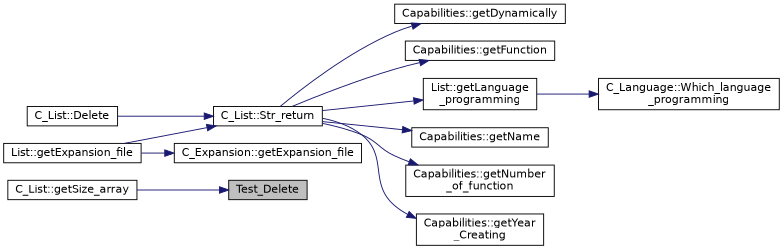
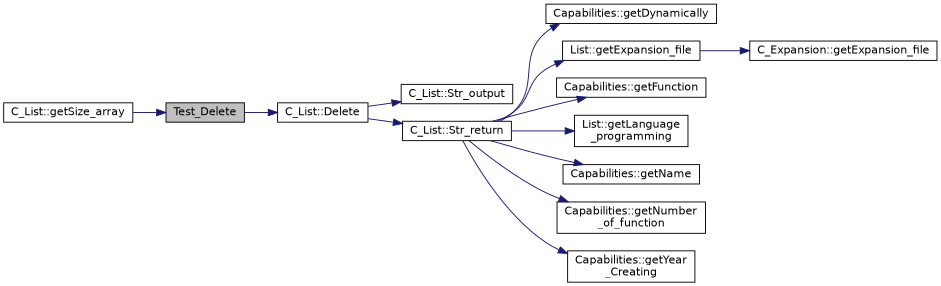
node "C_List::Str_output": added
node "C_Language::Which_language _programming": removed
edge "Test_Delete" -> "C_List::Delete": added
edge "List::getExpansion_file" -> "C_List::Str_return": reversed
